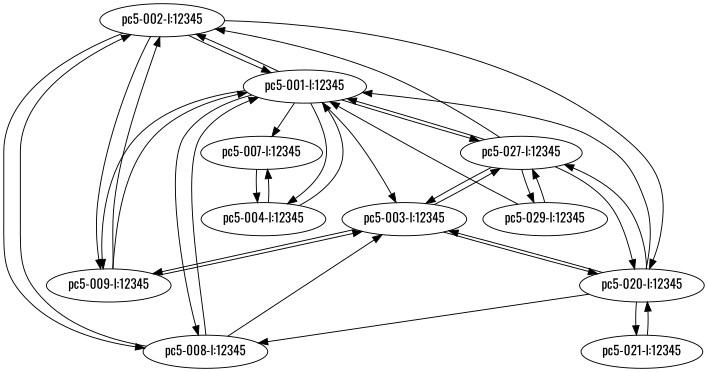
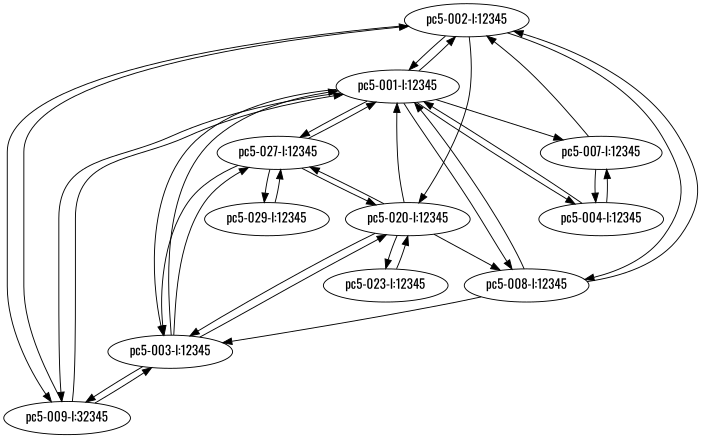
edge "pc5-027-l:12345" -> "pc5-002-l:12345": now "pc5-007-l:12345" -> "pc5-002-l:12345"
edge "pc5-029-l:12345" -> "pc5-001-l:12345": now "pc5-003-l:12345" -> "pc5-001-l:12345"
node "pc5-009-l:12345": label "pc5-009-l:12345" -> "pc5-009-l:32345"
node "pc5-021-l:12345": label "pc5-021-l:12345" -> "pc5-023-l:12345"
